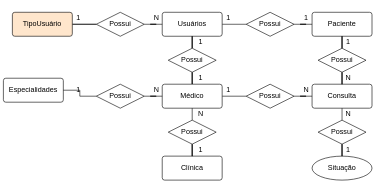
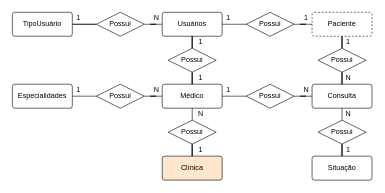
node "TipoUsuário": fillcolor #ffe6cc -> #ffffff
node "Paciente": style solid -> dashed
node "Especialidades": moved (33, 90) -> (42, 96)
node "Clínica": fillcolor #ffffff -> #ffe6cc
node "Situação": shape ellipse -> rounded rectangle
